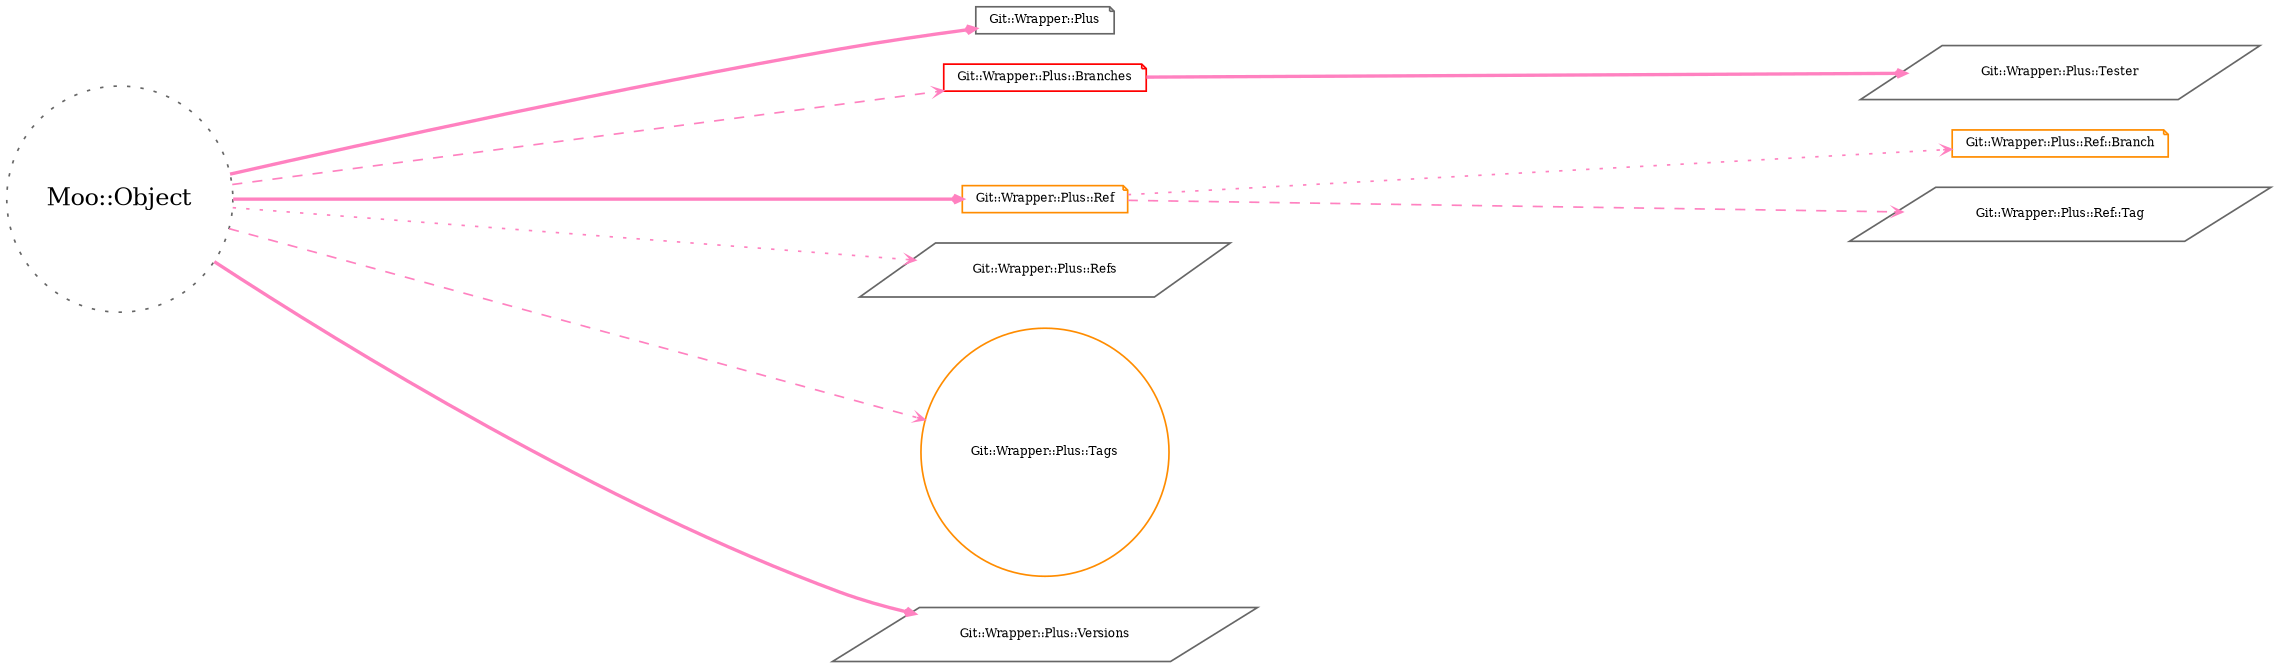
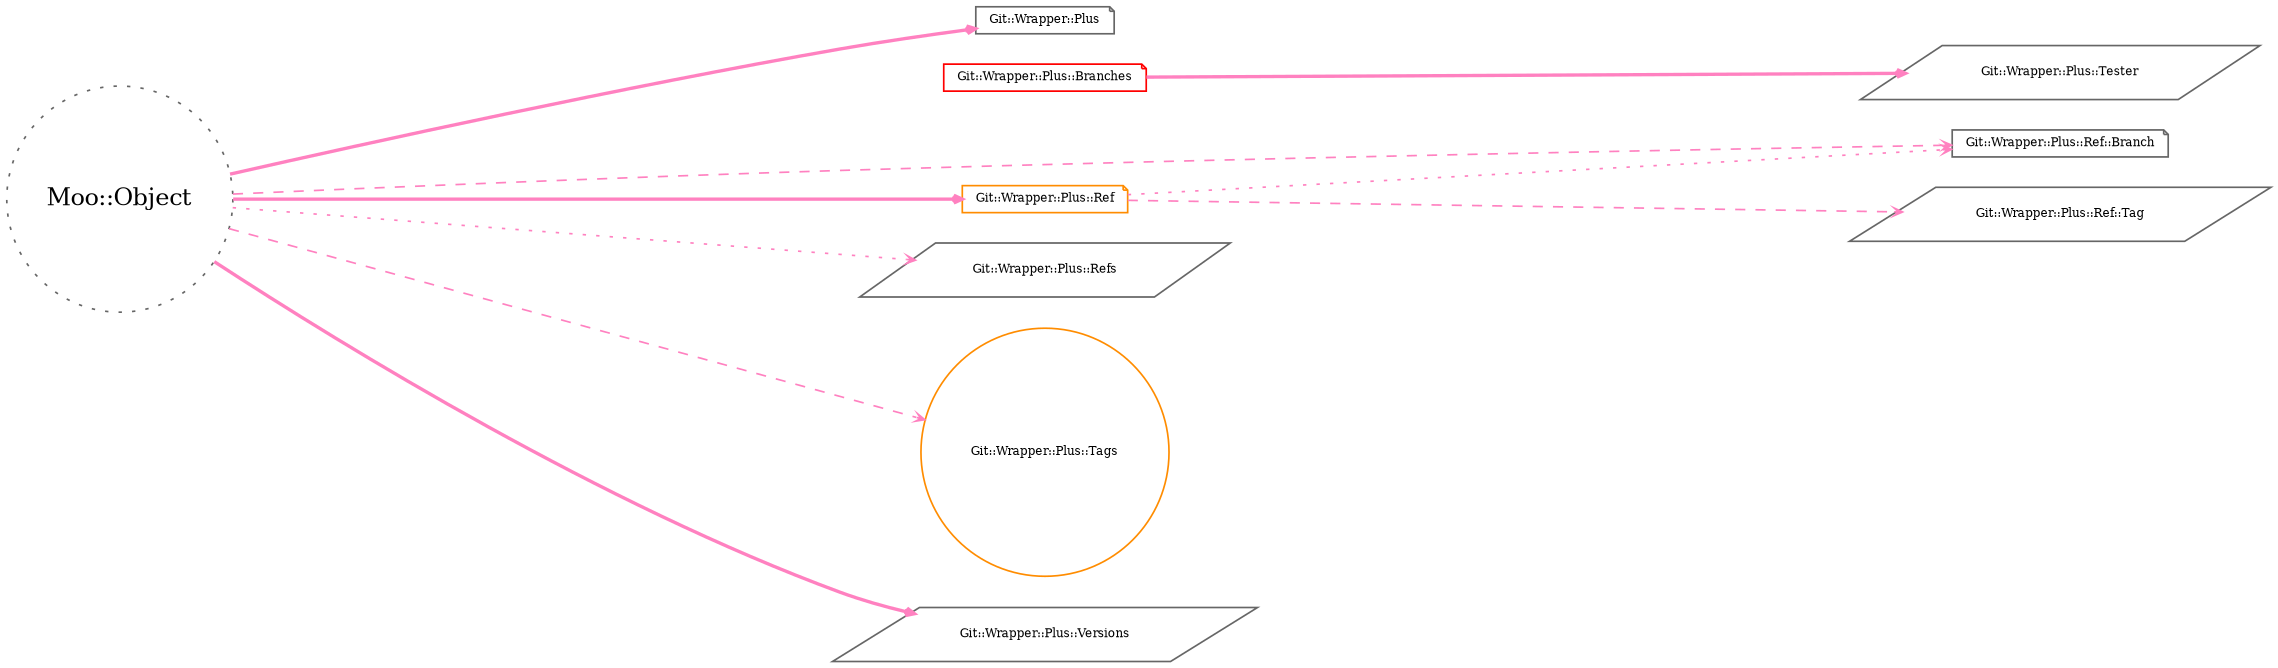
edge "Moo::Object" -> "Git::Wrapper::Plus::Branches": now "Moo::Object" -> "Git::Wrapper::Plus::Ref::Branch"
node "Git::Wrapper::Plus::Ref::Branch": color darkorange -> gray40
